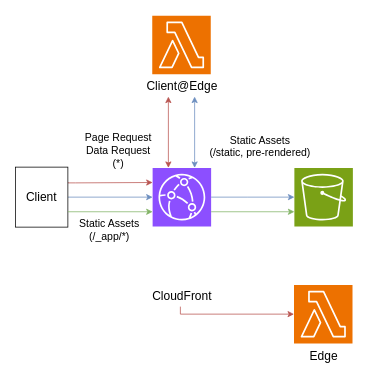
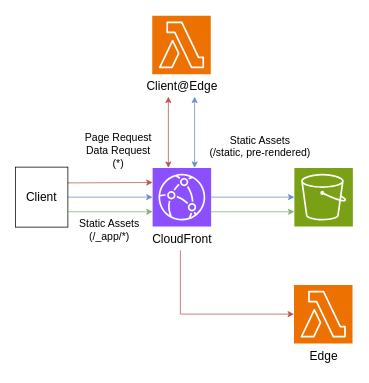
node "CloudFront": moved (182, 295) -> (182, 239)
